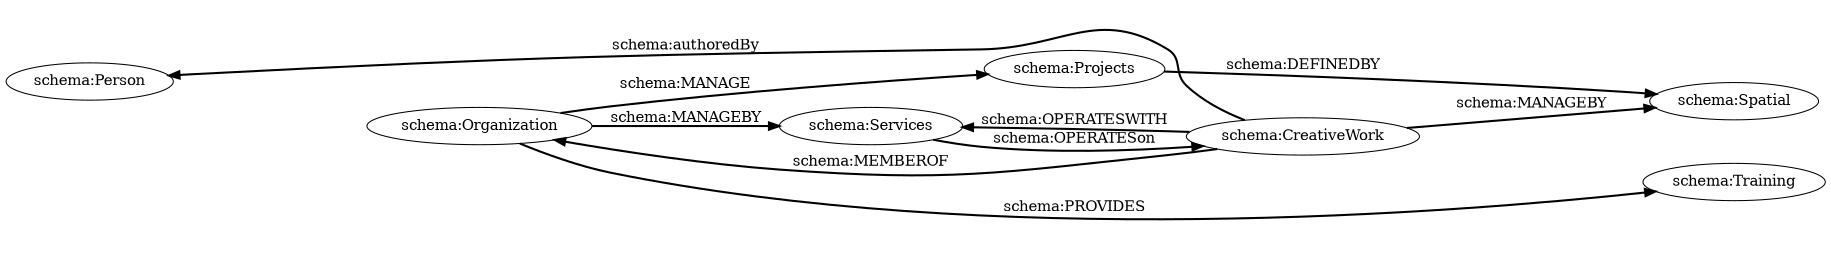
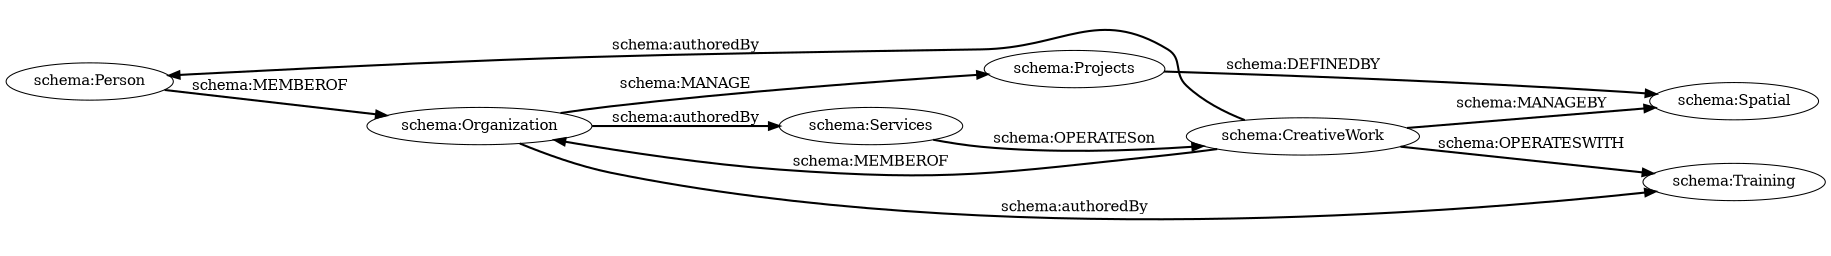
edge "schema:Person" -> "schema:Organization": added, label "schema:MEMBEROF"
edge "schema:Organization" -> "schema:Services": label "schema:MANAGEBY" -> "schema:authoredBy"
edge "schema:CreativeWork" -> "schema:Services": now "schema:CreativeWork" -> "schema:Training"
edge "schema:Organization" -> "schema:Training": label "schema:PROVIDES" -> "schema:authoredBy"
